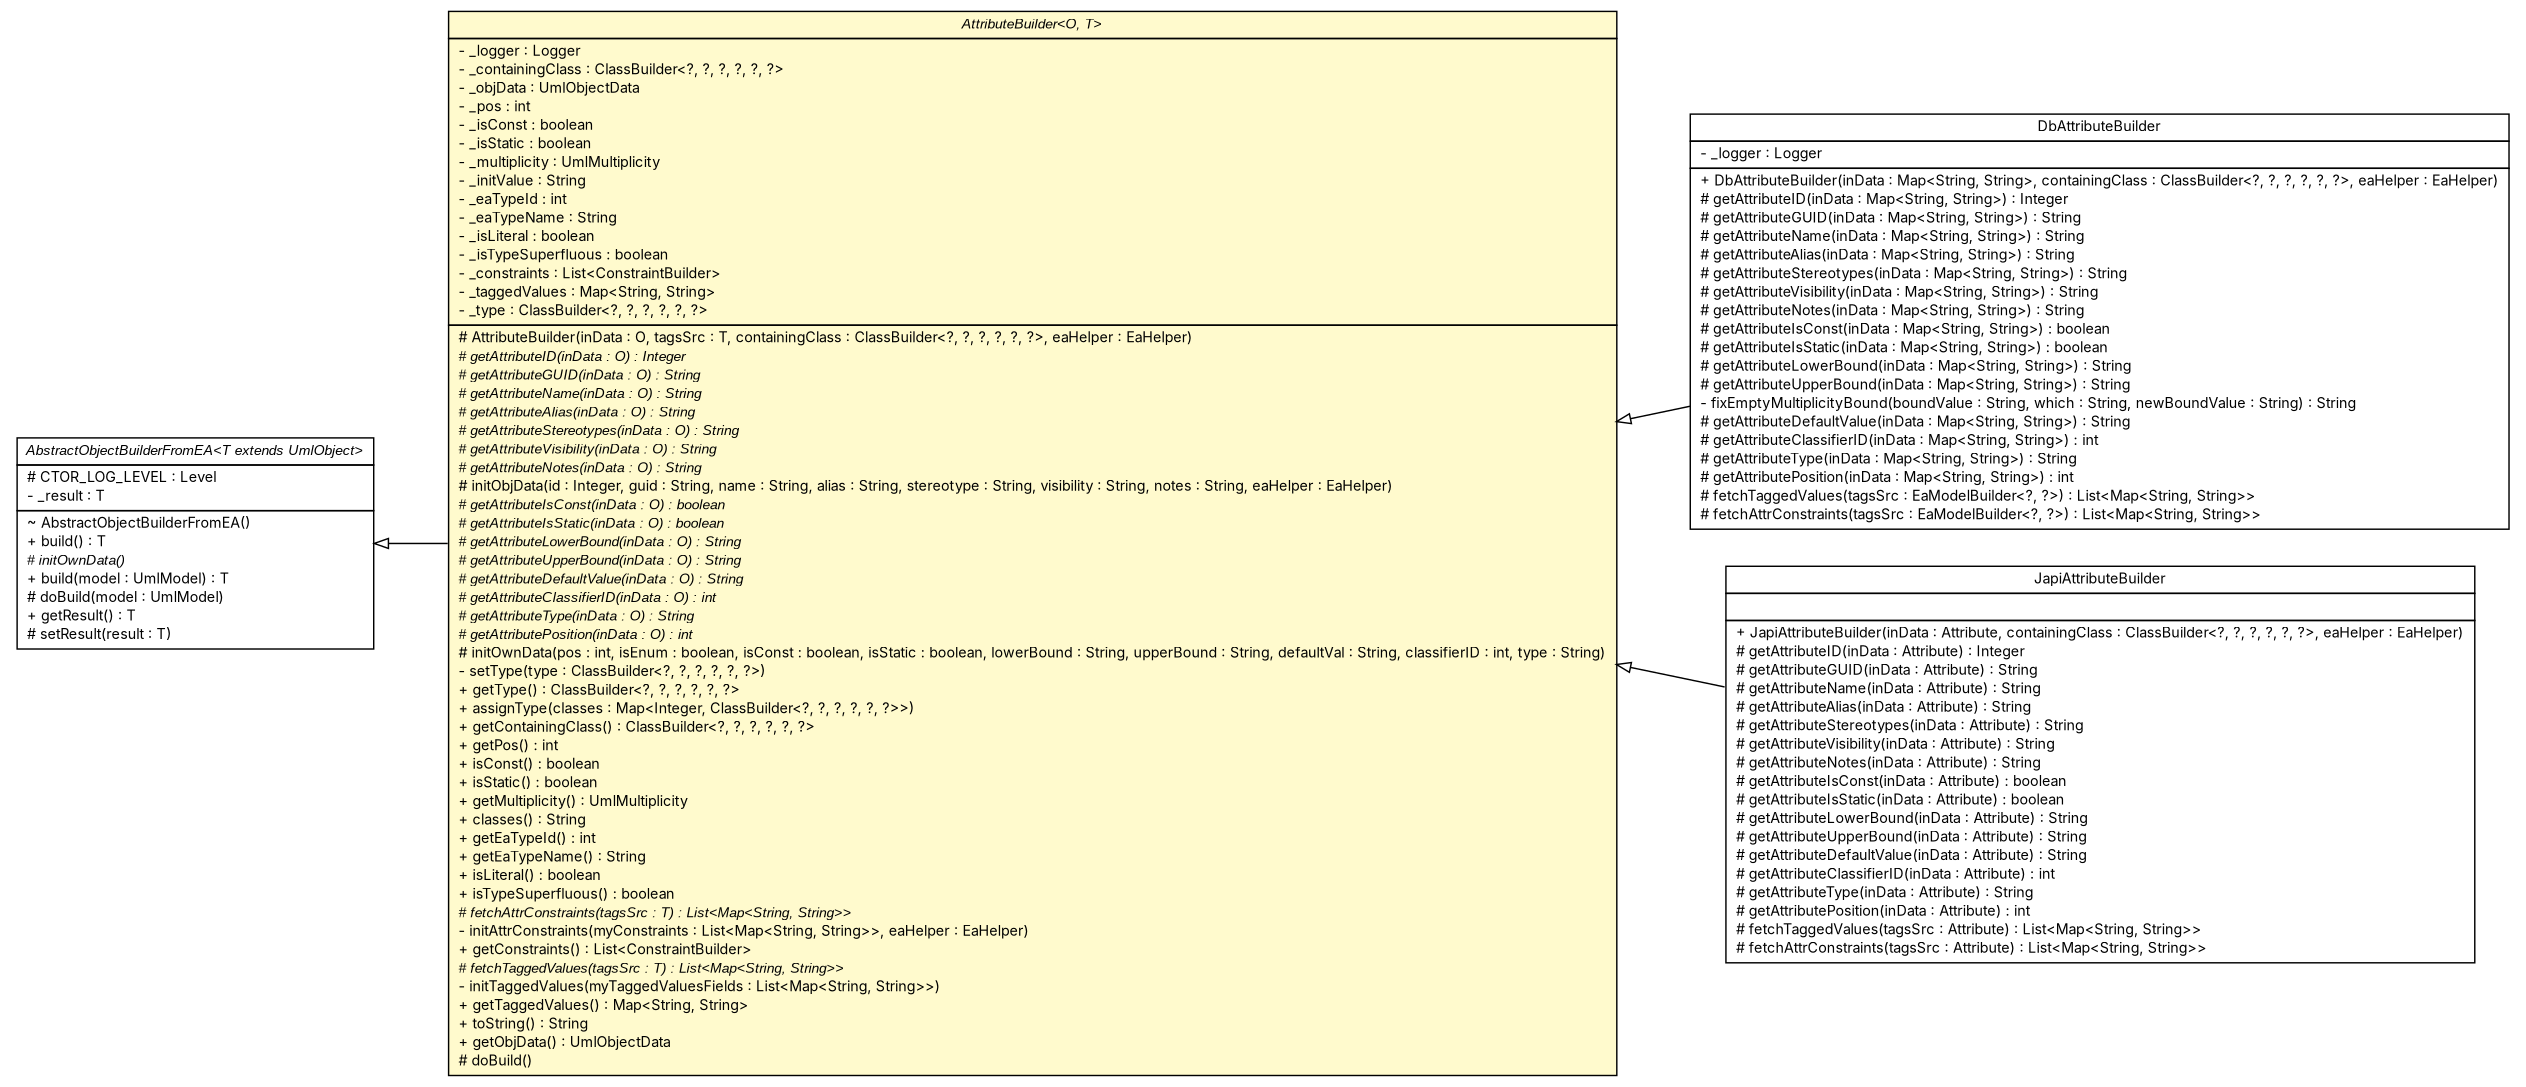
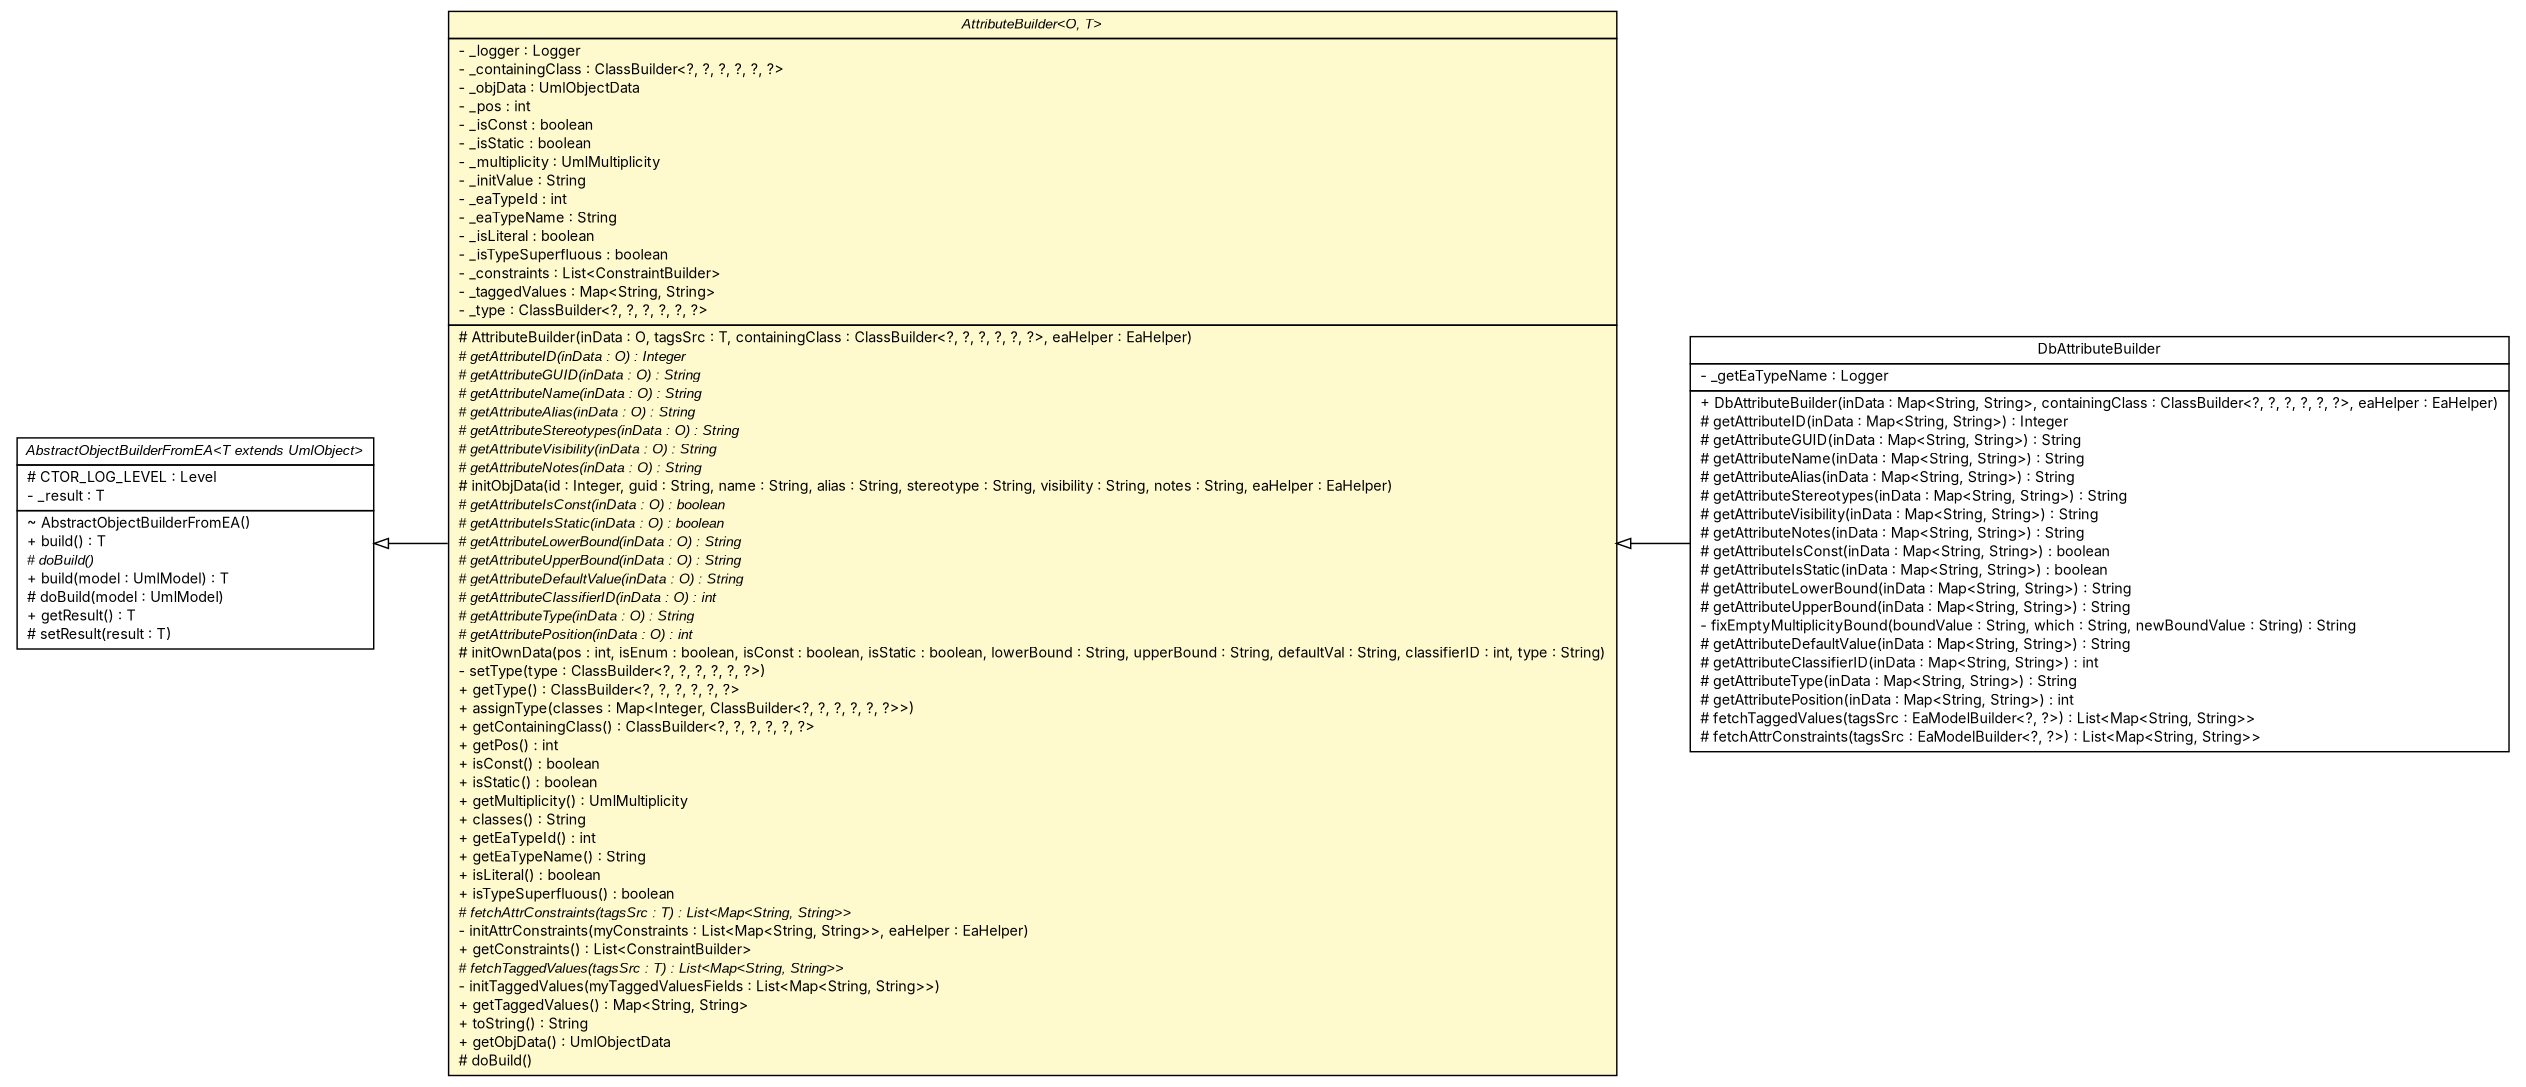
node "DbAttributeBuilder": text "- _logger : Logger" -> "- _getEaTypeName : Logger"
node "AbstractObjectBuilderFromEA<T extends UmlObject>": text "# initOwnData()" -> "# doBuild()"
node "JapiAttributeBuilder": removed
